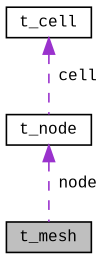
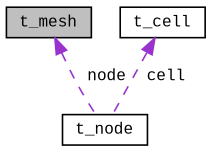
edge "t_mesh" -> "t_node": reversed
